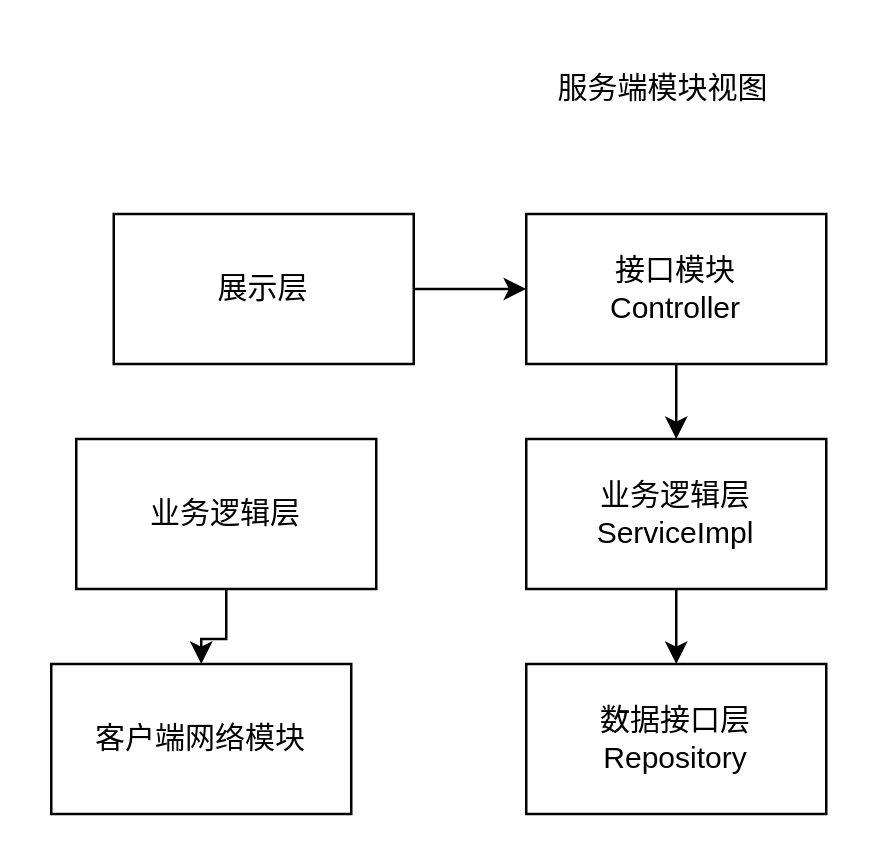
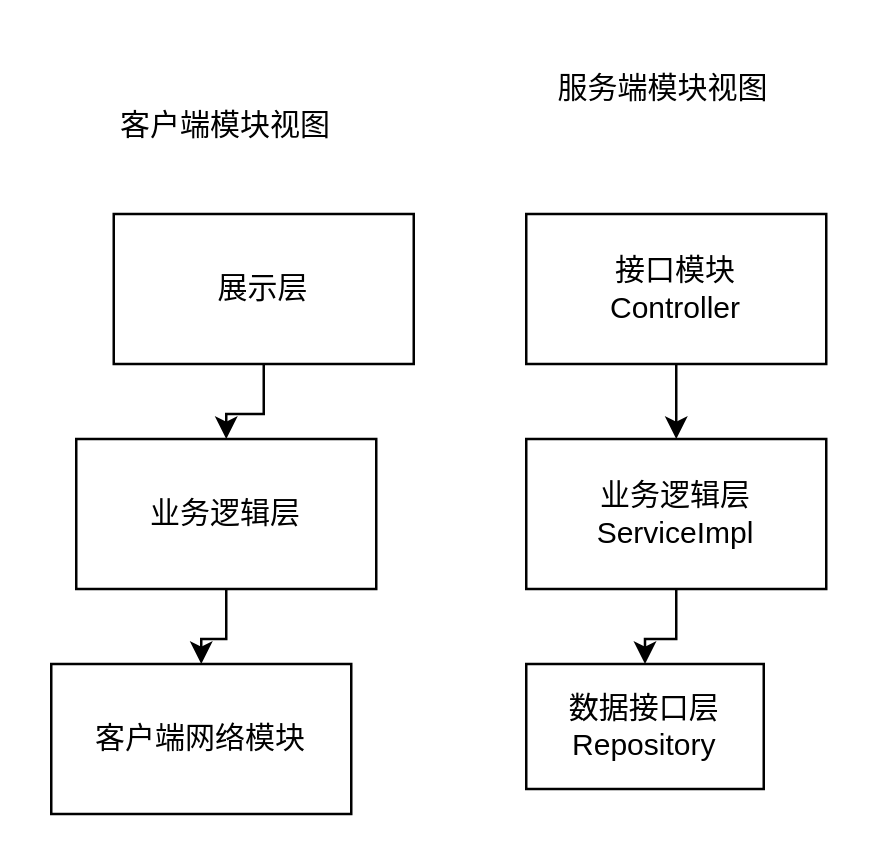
node "客户端模块视图": added
edge "展示层" -> "接口模块 Controller": now "展示层" -> "业务逻辑层"
node "数据接口层 Repository": size 300x150 -> 238x125
